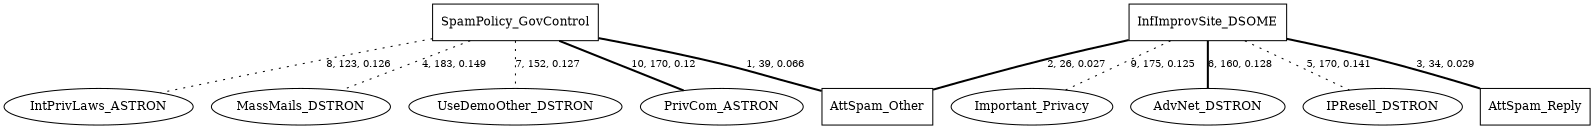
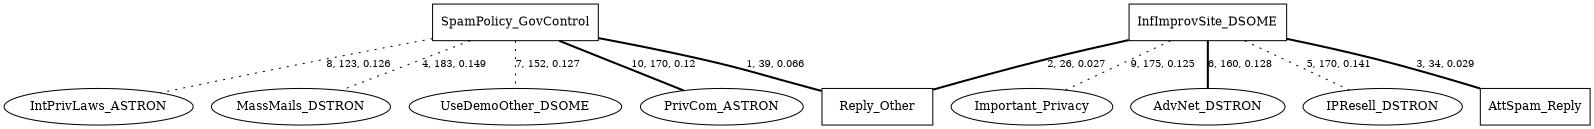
node "UseDemoOther_DSTRON": label "UseDemoOther_DSTRON" -> "UseDemoOther_DSOME"
node "AttSpam_Other": label "AttSpam_Other" -> "Reply_Other"
